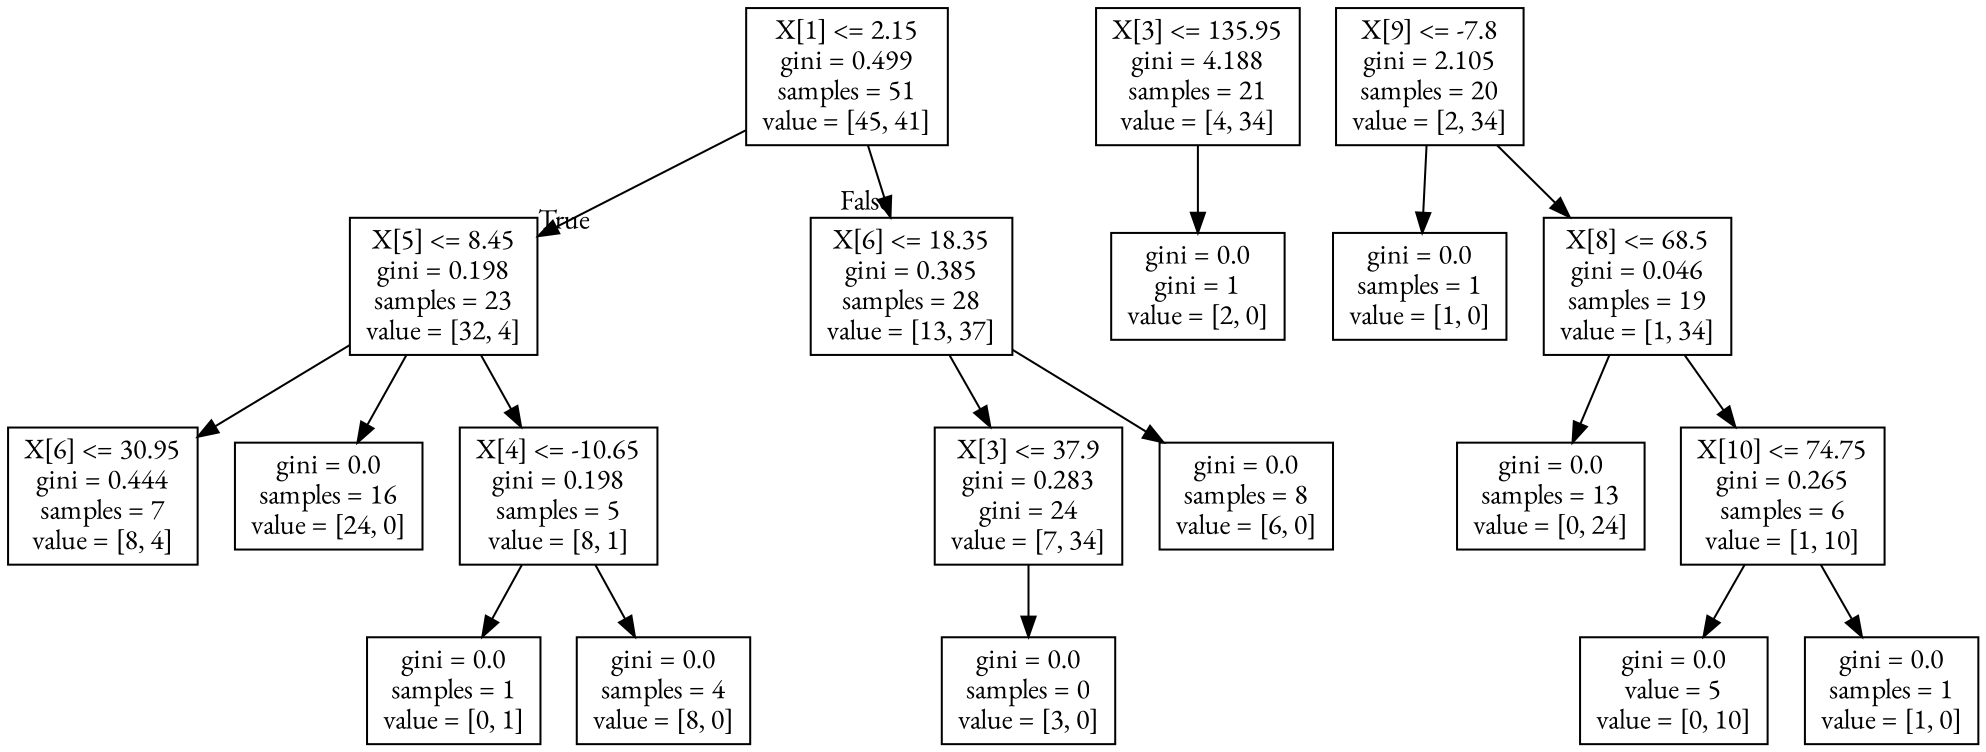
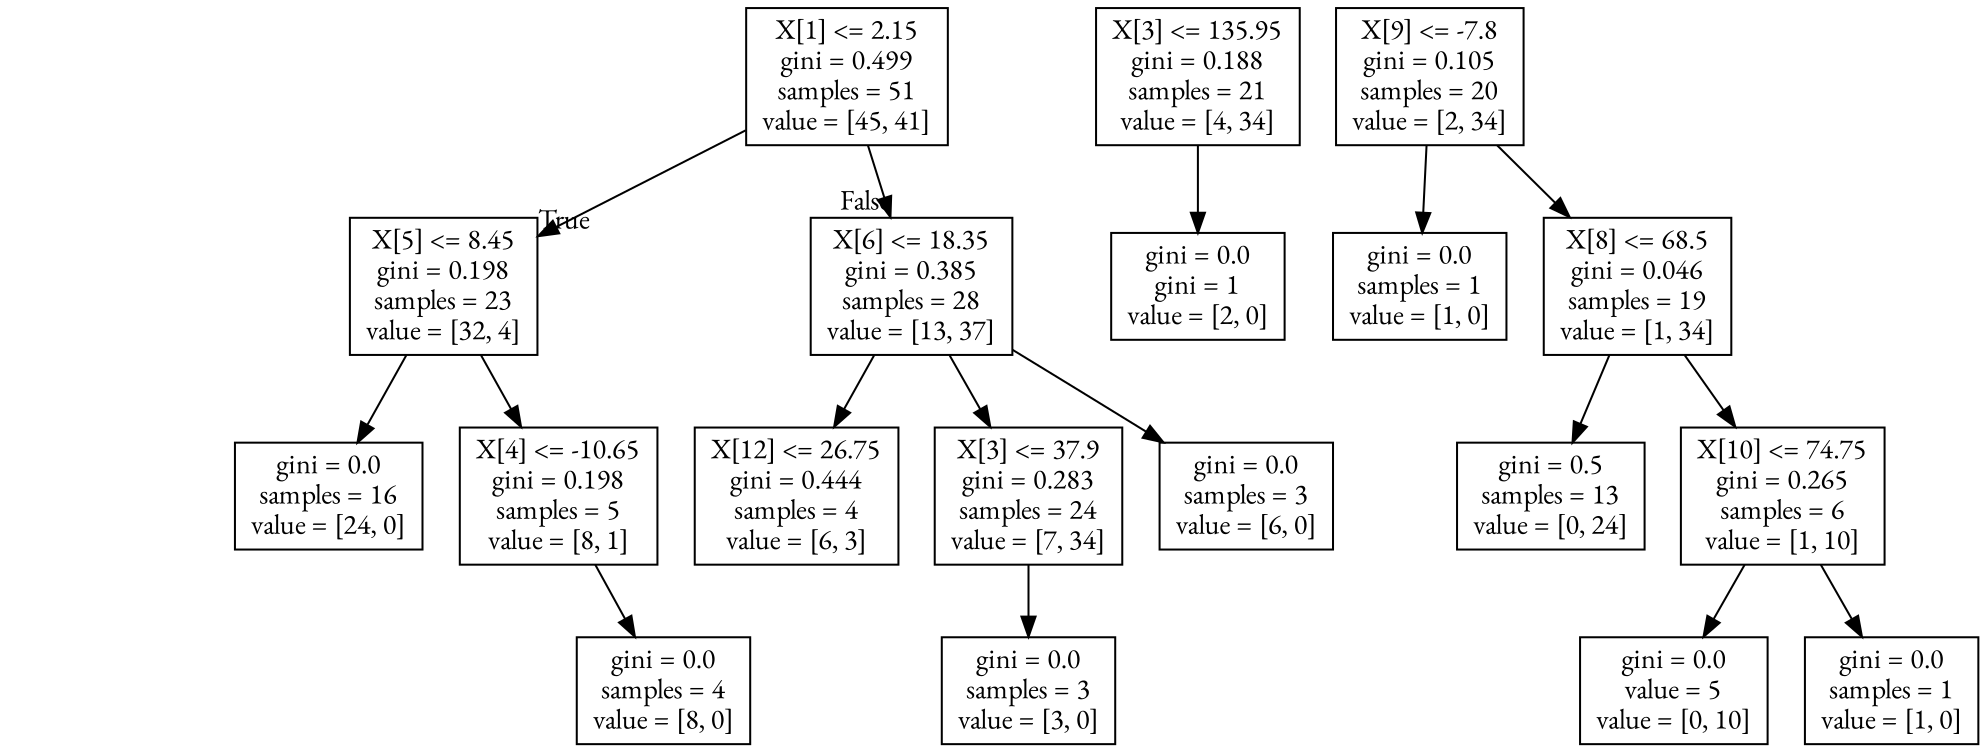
node "X[3] <= 135.95 gini = 4.188 samples = 21 value = [4, 34]": label "X[3] <= 135.95 gini = 4.188 samples = 21 value = [4, 34]" -> "X[3] <= 135.95 gini = 0.188 samples = 21 value = [4, 34]"
node "X[9] <= -7.8 gini = 2.105 samples = 20 value = [2, 34]": label "X[9] <= -7.8 gini = 2.105 samples = 20 value = [2, 34]" -> "X[9] <= -7.8 gini = 0.105 samples = 20 value = [2, 34]"
node "X[6] <= 30.95 gini = 0.444 samples = 7 value = [8, 4]": removed
node "X[12] <= 26.75 gini = 0.444 samples = 4 value = [6, 3]": added
node "X[3] <= 37.9 gini = 0.283 gini = 24 value = [7, 34]": label "X[3] <= 37.9 gini = 0.283 gini = 24 value = [7, 34]" -> "X[3] <= 37.9 gini = 0.283 samples = 24 value = [7, 34]"
node "gini = 0.0 samples = 8 value = [6, 0]": label "gini = 0.0 samples = 8 value = [6, 0]" -> "gini = 0.0 samples = 3 value = [6, 0]"
node "gini = 0.0 samples = 13 value = [0, 24]": label "gini = 0.0 samples = 13 value = [0, 24]" -> "gini = 0.5 samples = 13 value = [0, 24]"
node "gini = 0.0 samples = 1 value = [0, 1]": removed
node "gini = 0.0 samples = 0 value = [3, 0]": label "gini = 0.0 samples = 0 value = [3, 0]" -> "gini = 0.0 samples = 3 value = [3, 0]"
